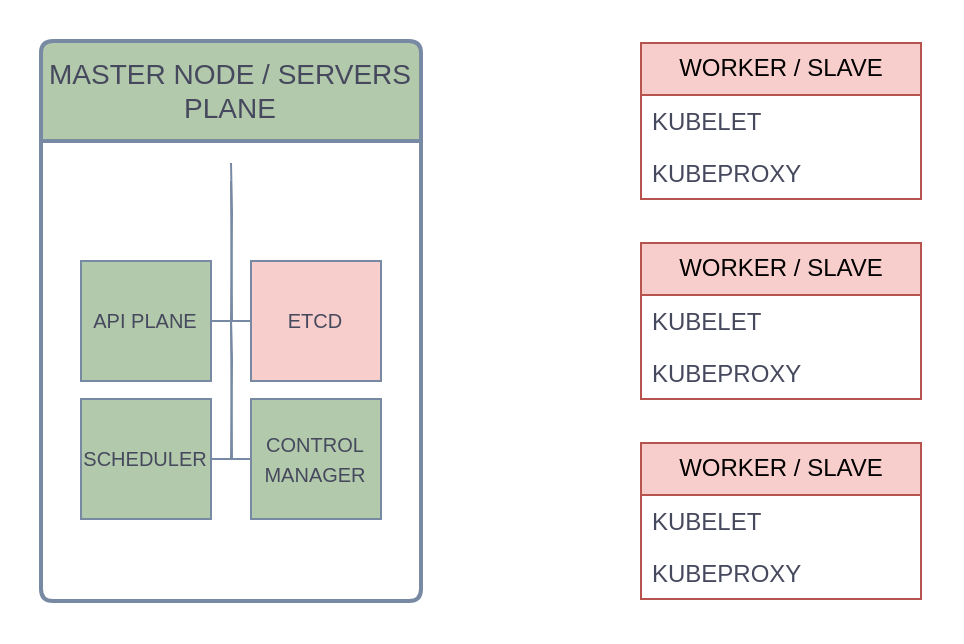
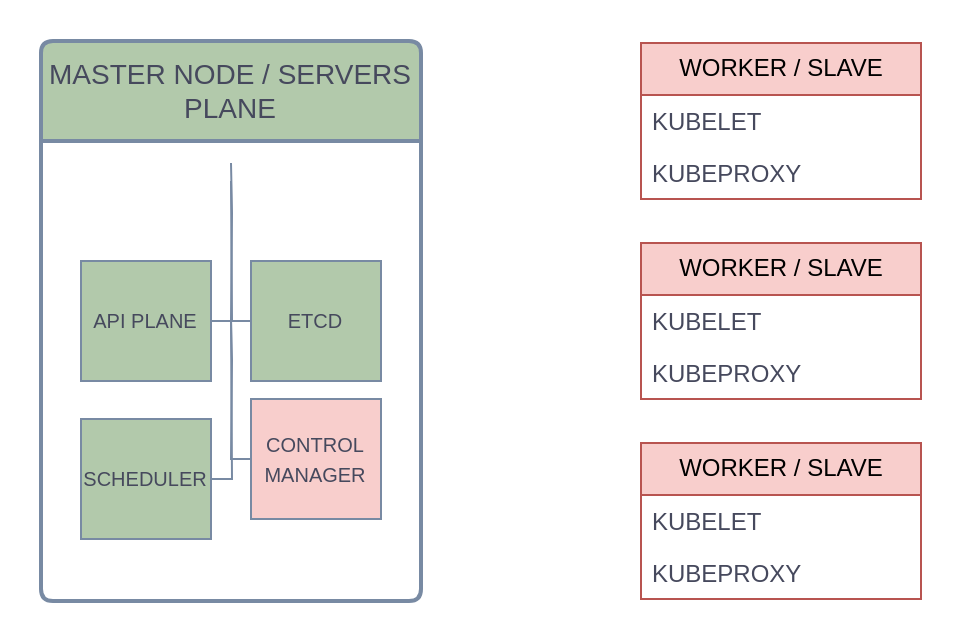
node "ETCD": fillcolor #f8cecc -> #b2c9ab
node "SCHEDULER": moved (146, 459) -> (146, 479)
node "CONTROL MANAGER": fillcolor #b2c9ab -> #f8cecc
